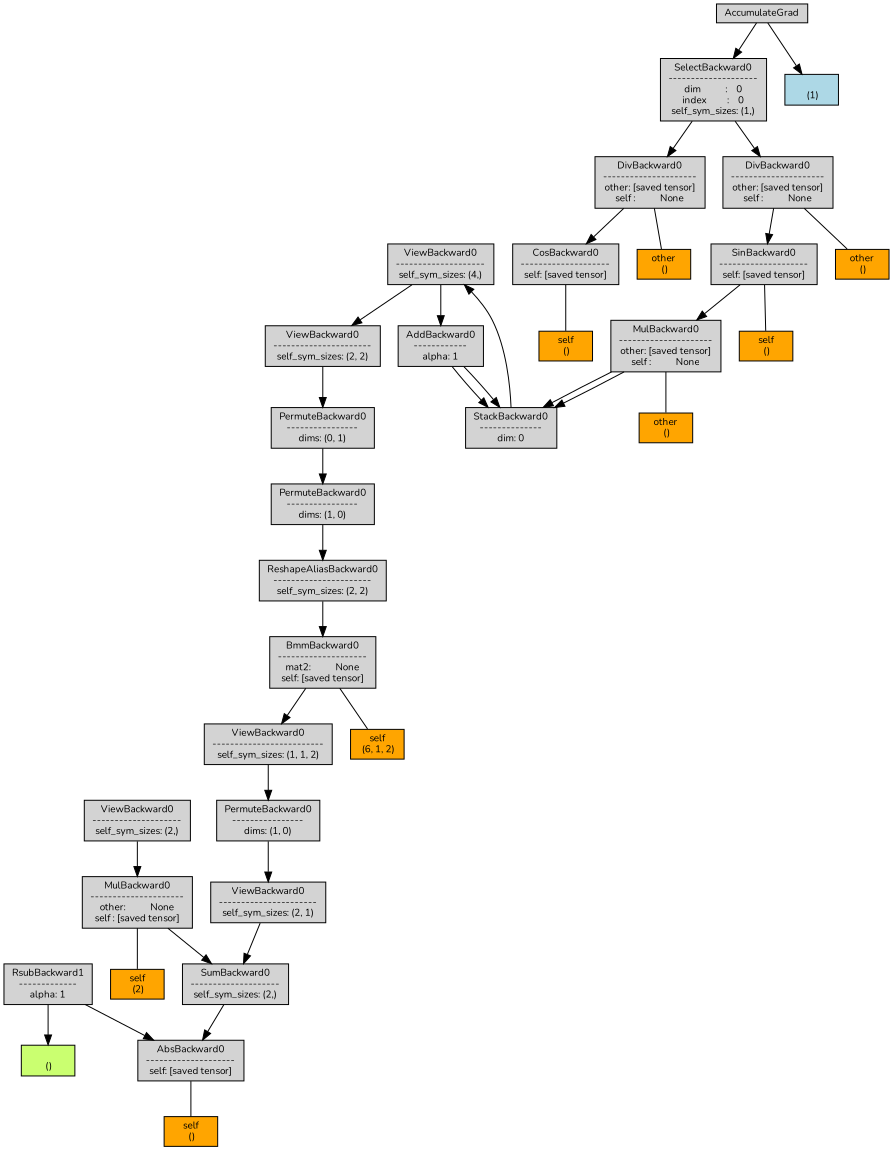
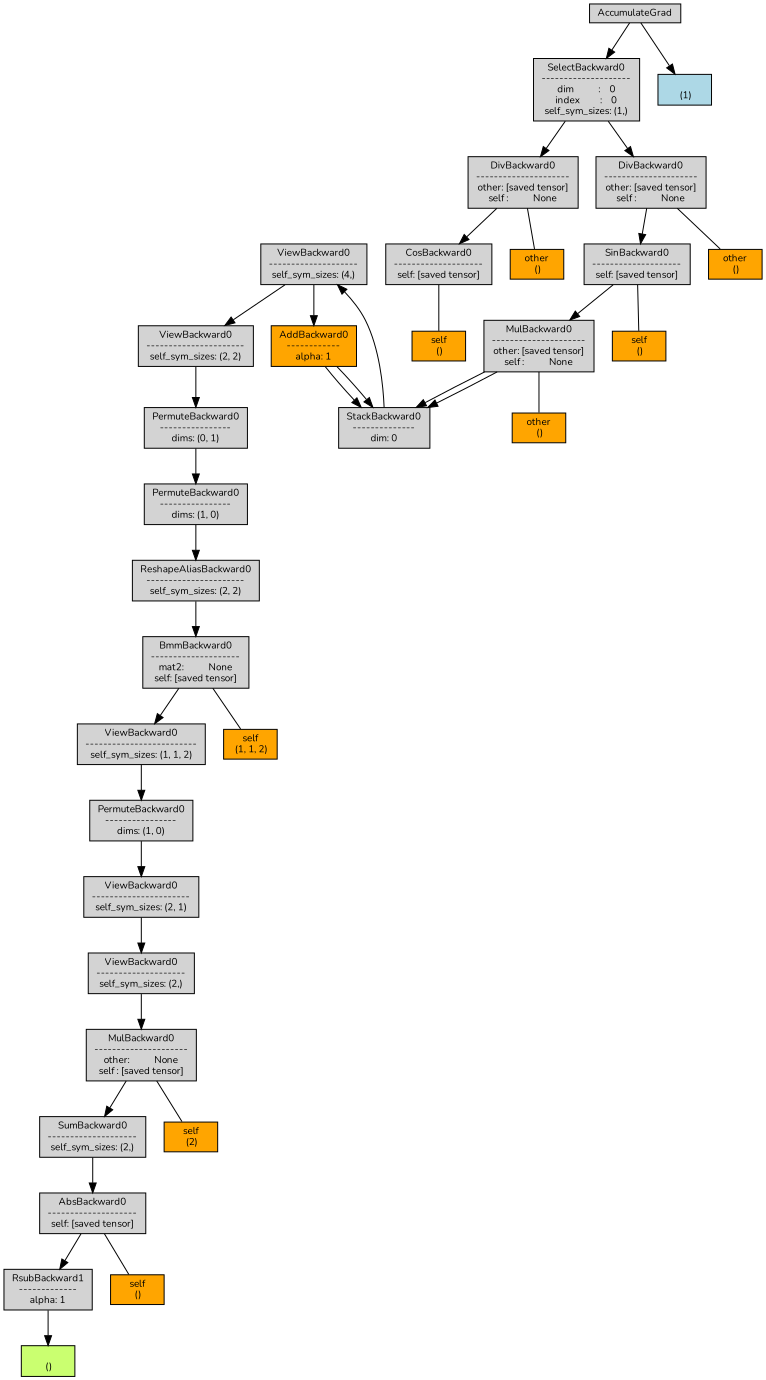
node "AddBackward0 ------------ alpha: 1": fillcolor lightgrey -> orange
node "self (6, 1, 2)": label "self (6, 1, 2)" -> "self (1, 1, 2)"
edge "ViewBackward0 ---------------------- self_sym_sizes: (2, 1)" -> "SumBackward0 -------------------- self_sym_sizes: (2,)": now "ViewBackward0 ---------------------- self_sym_sizes: (2, 1)" -> "ViewBackward0 -------------------- self_sym_sizes: (2,)"
edge "RsubBackward1 ------------- alpha: 1" -> "AbsBackward0 -------------------- self: [saved tensor]": reversed
